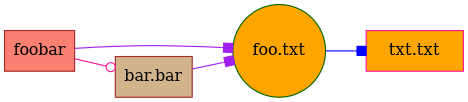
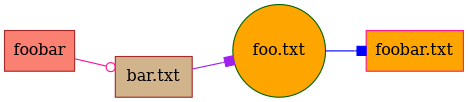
edge "foobar" -> "foo.txt": removed
node "txt.txt": label "txt.txt" -> "foobar.txt"
node "bar.bar": label "bar.bar" -> "bar.txt"
